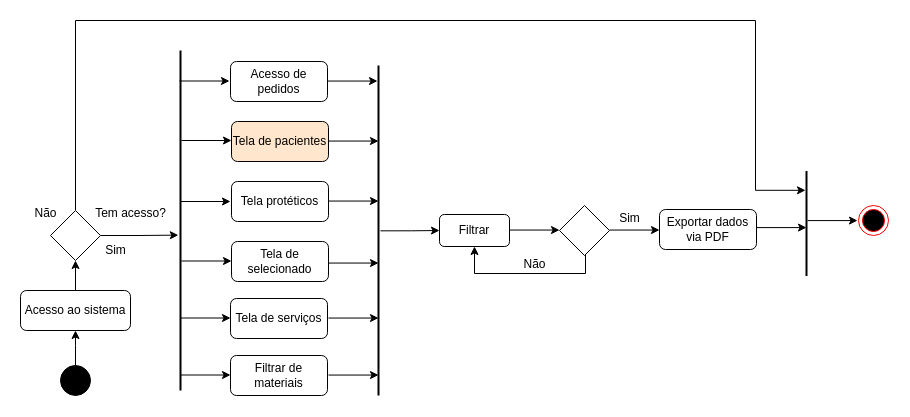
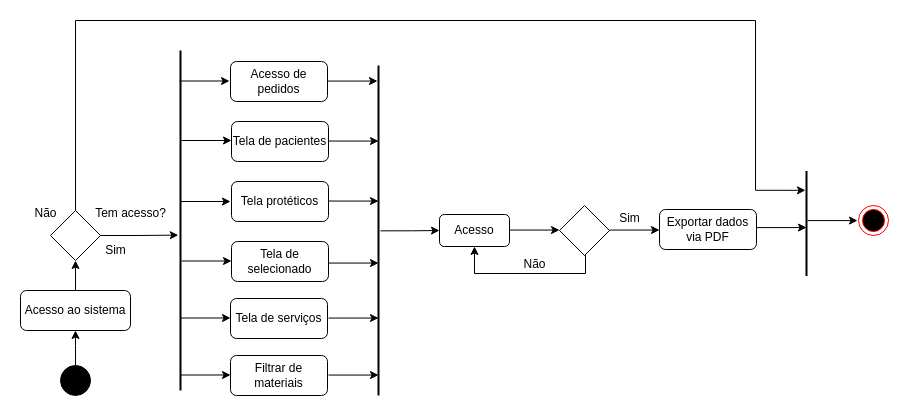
node "Tela de pacientes": fillcolor #ffe6cc -> #ffffff
node "Filtrar": label "Filtrar" -> "Acesso"
